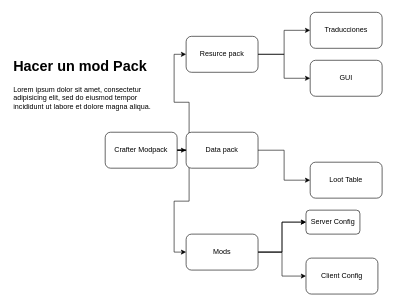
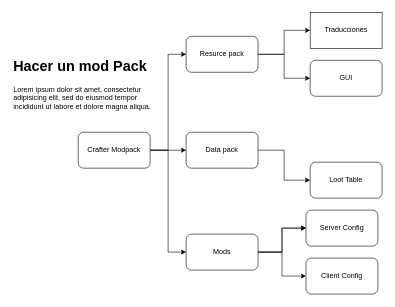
node "Traducciones": shape rounded rectangle -> rectangle
node "Crafter Modpack": moved (141, 150) -> (114, 150)
node "Server Config": size 54x24 -> 72x36
